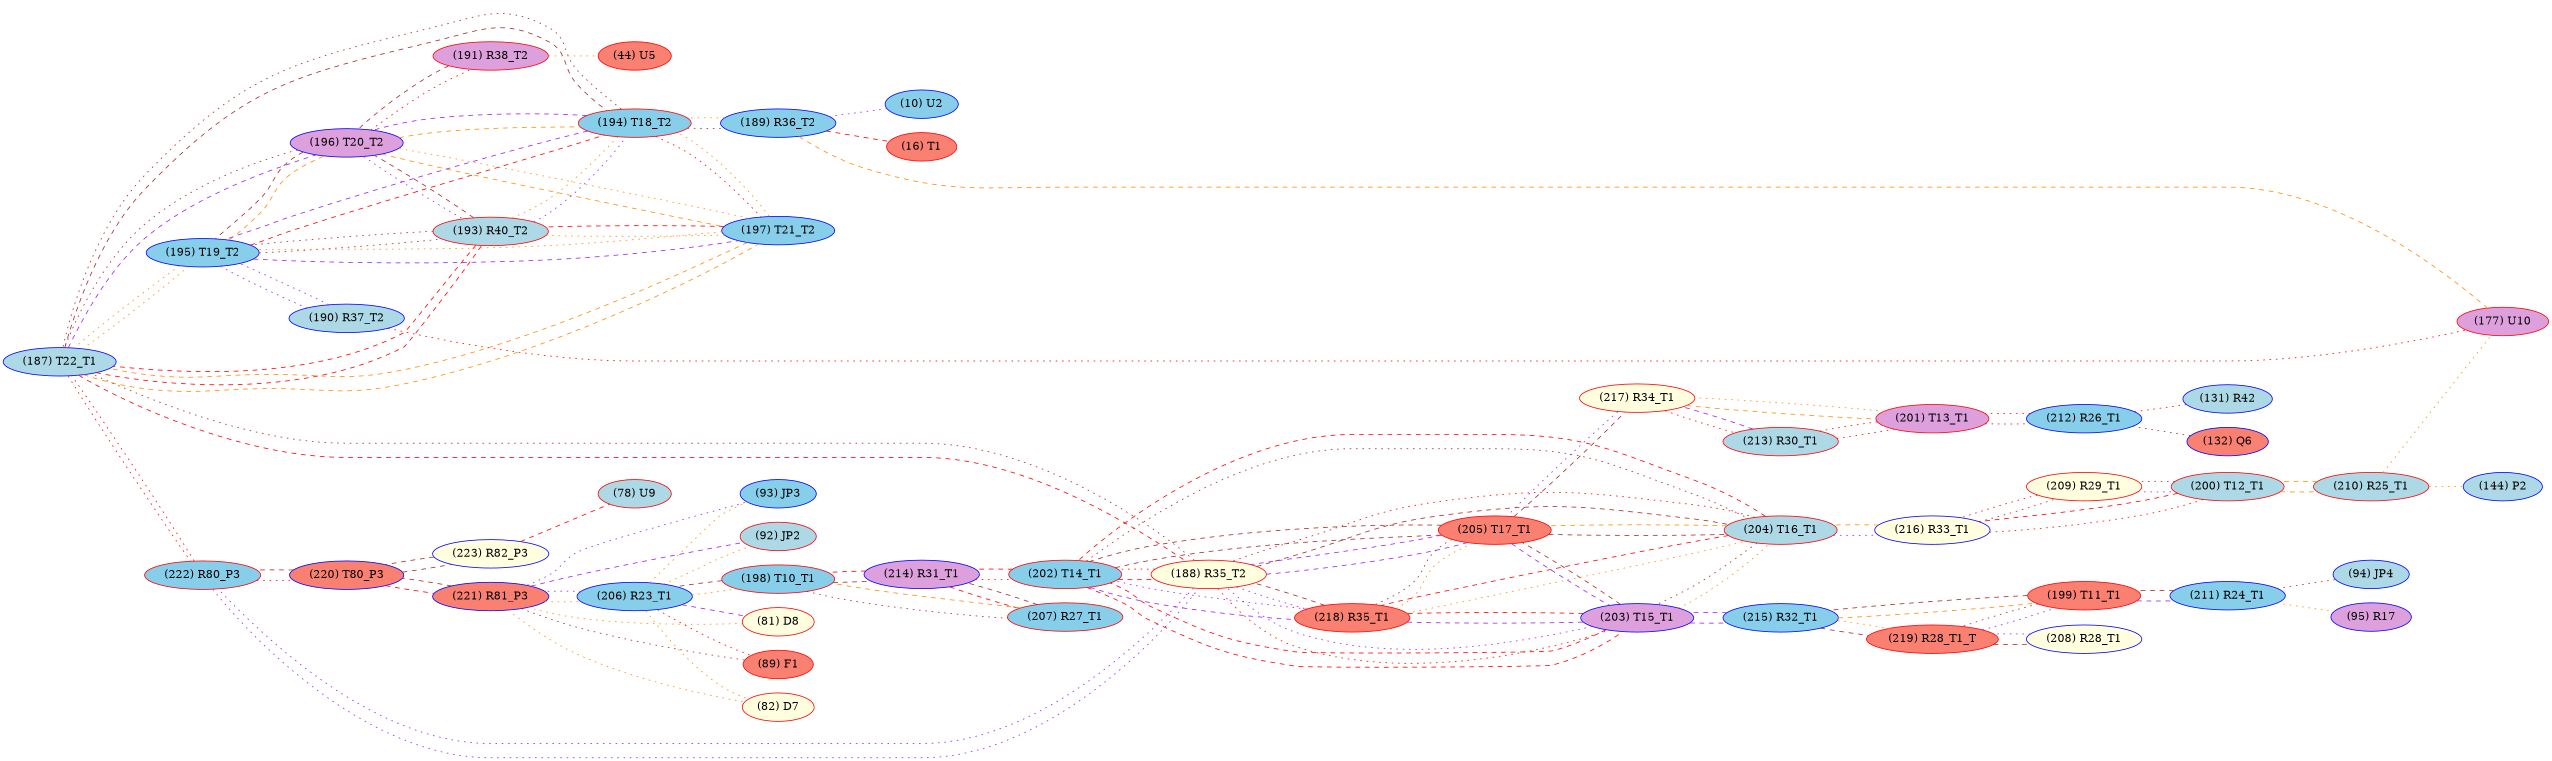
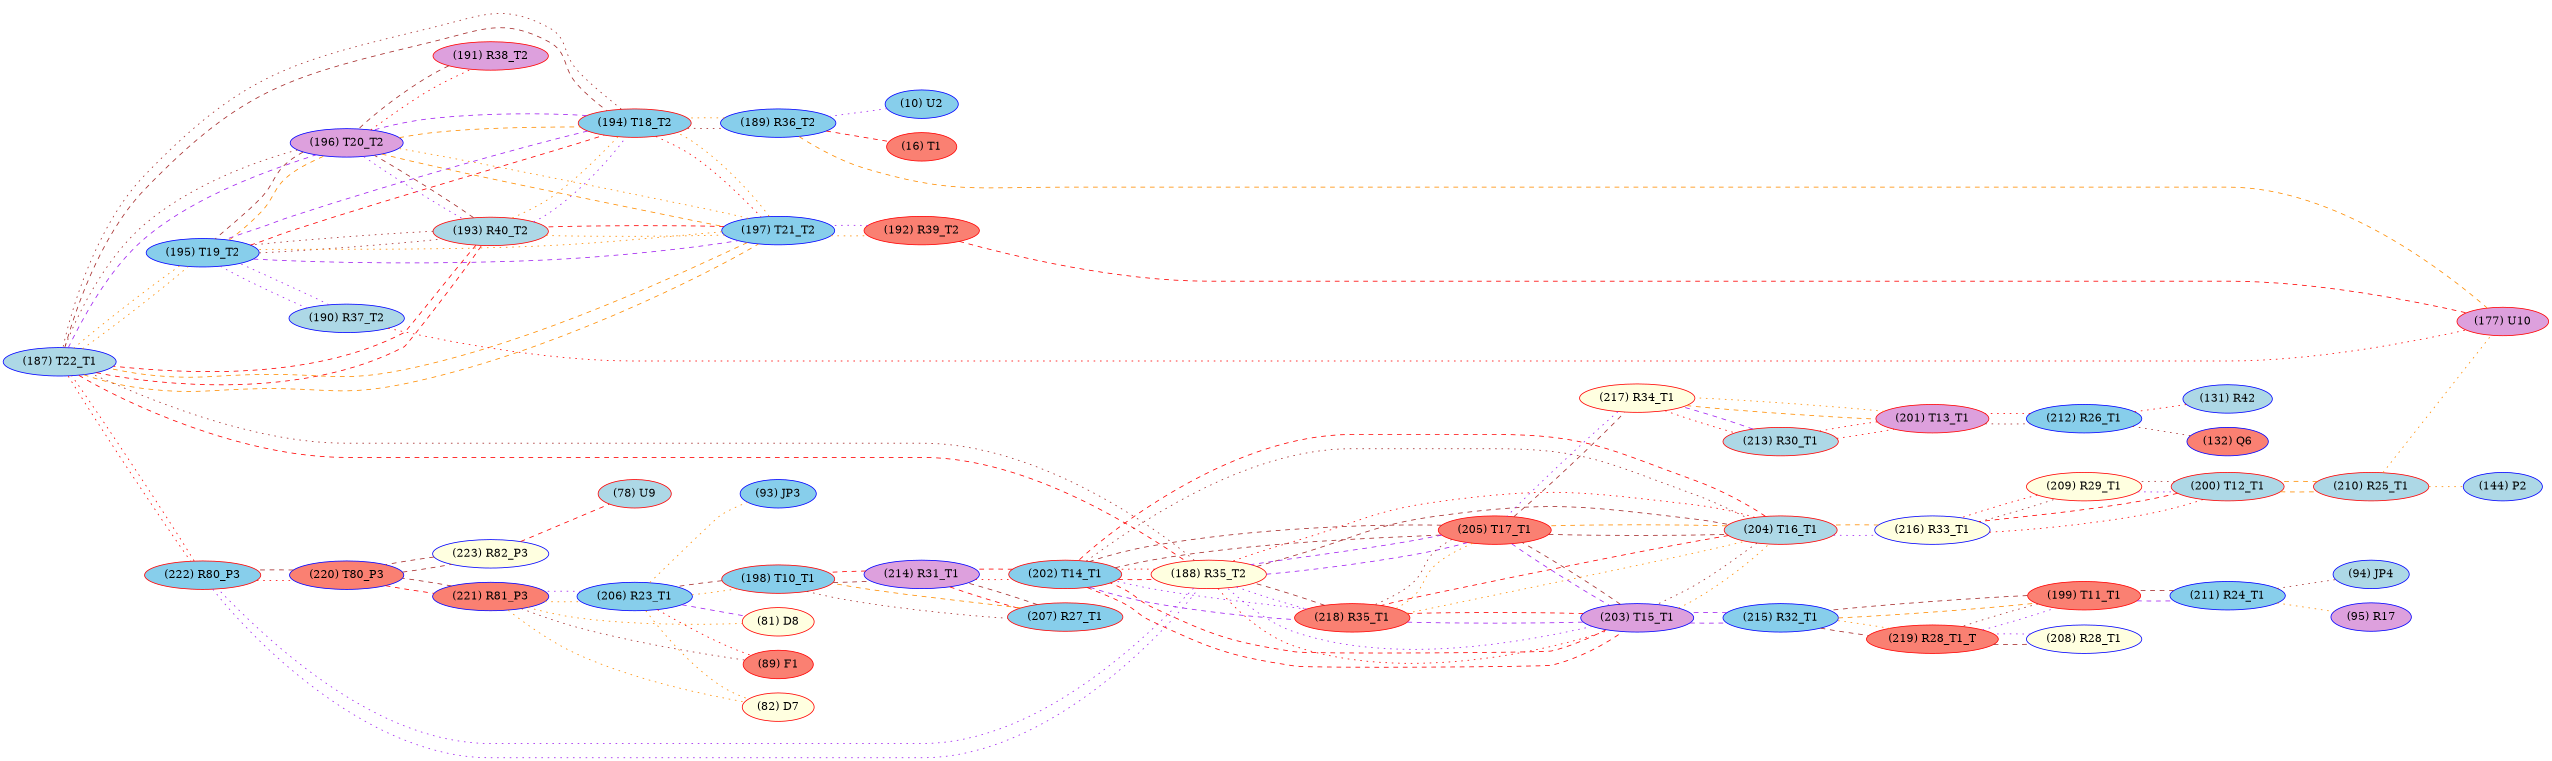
node "(44) U5": removed
node "(192) R39_T2": added
edge "(93) JP3" -- "(221) R81_P3": removed
node "(92) JP2": removed
